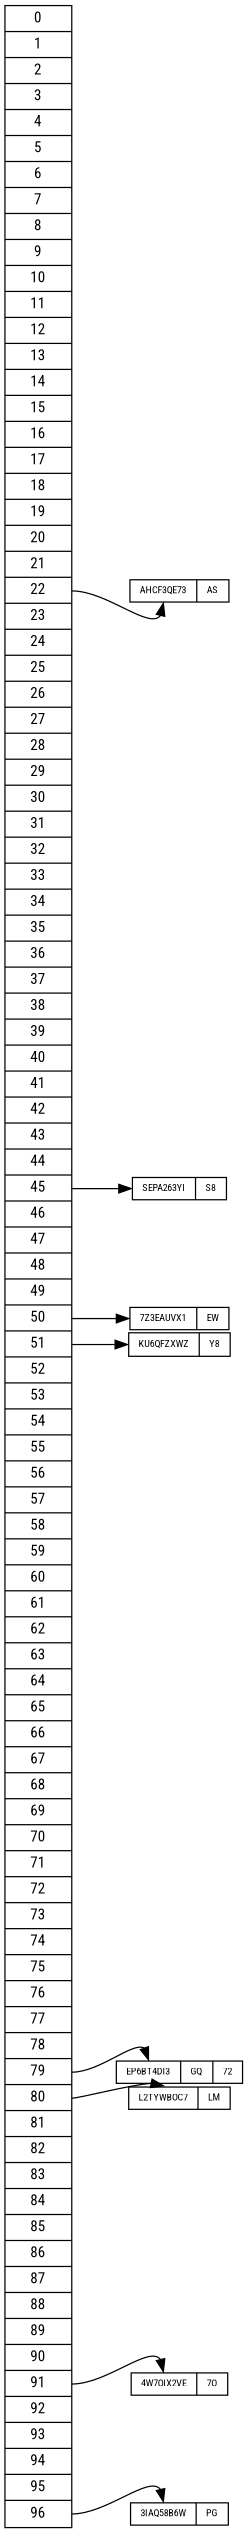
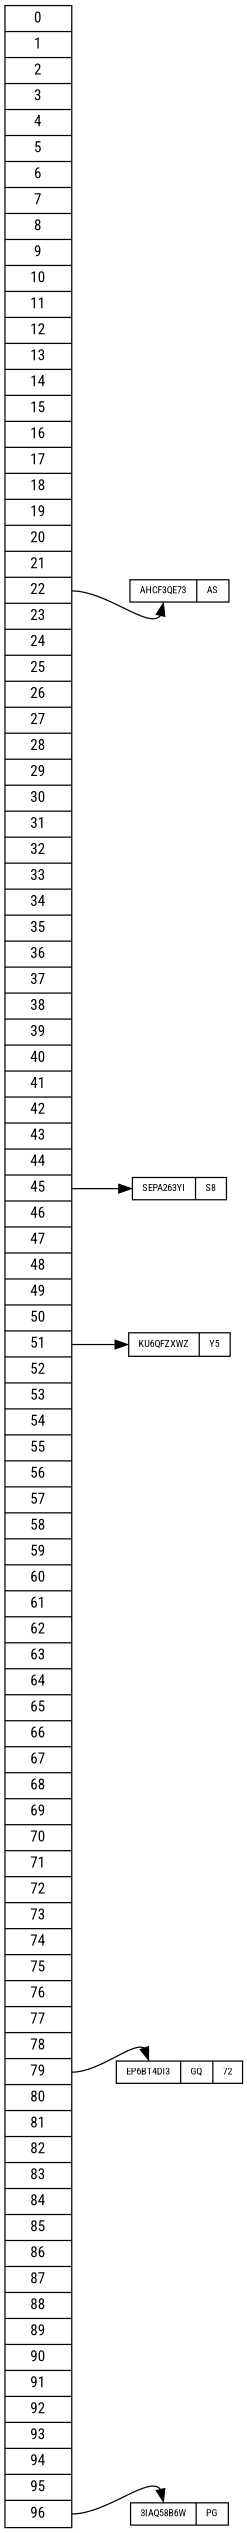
node "7Z3EAUVX1": removed
node "KU6QFZXWZ": text "Y8" -> "Y5"
node "L2TYWBOC7": removed
node "4W7OIX2VE": removed
